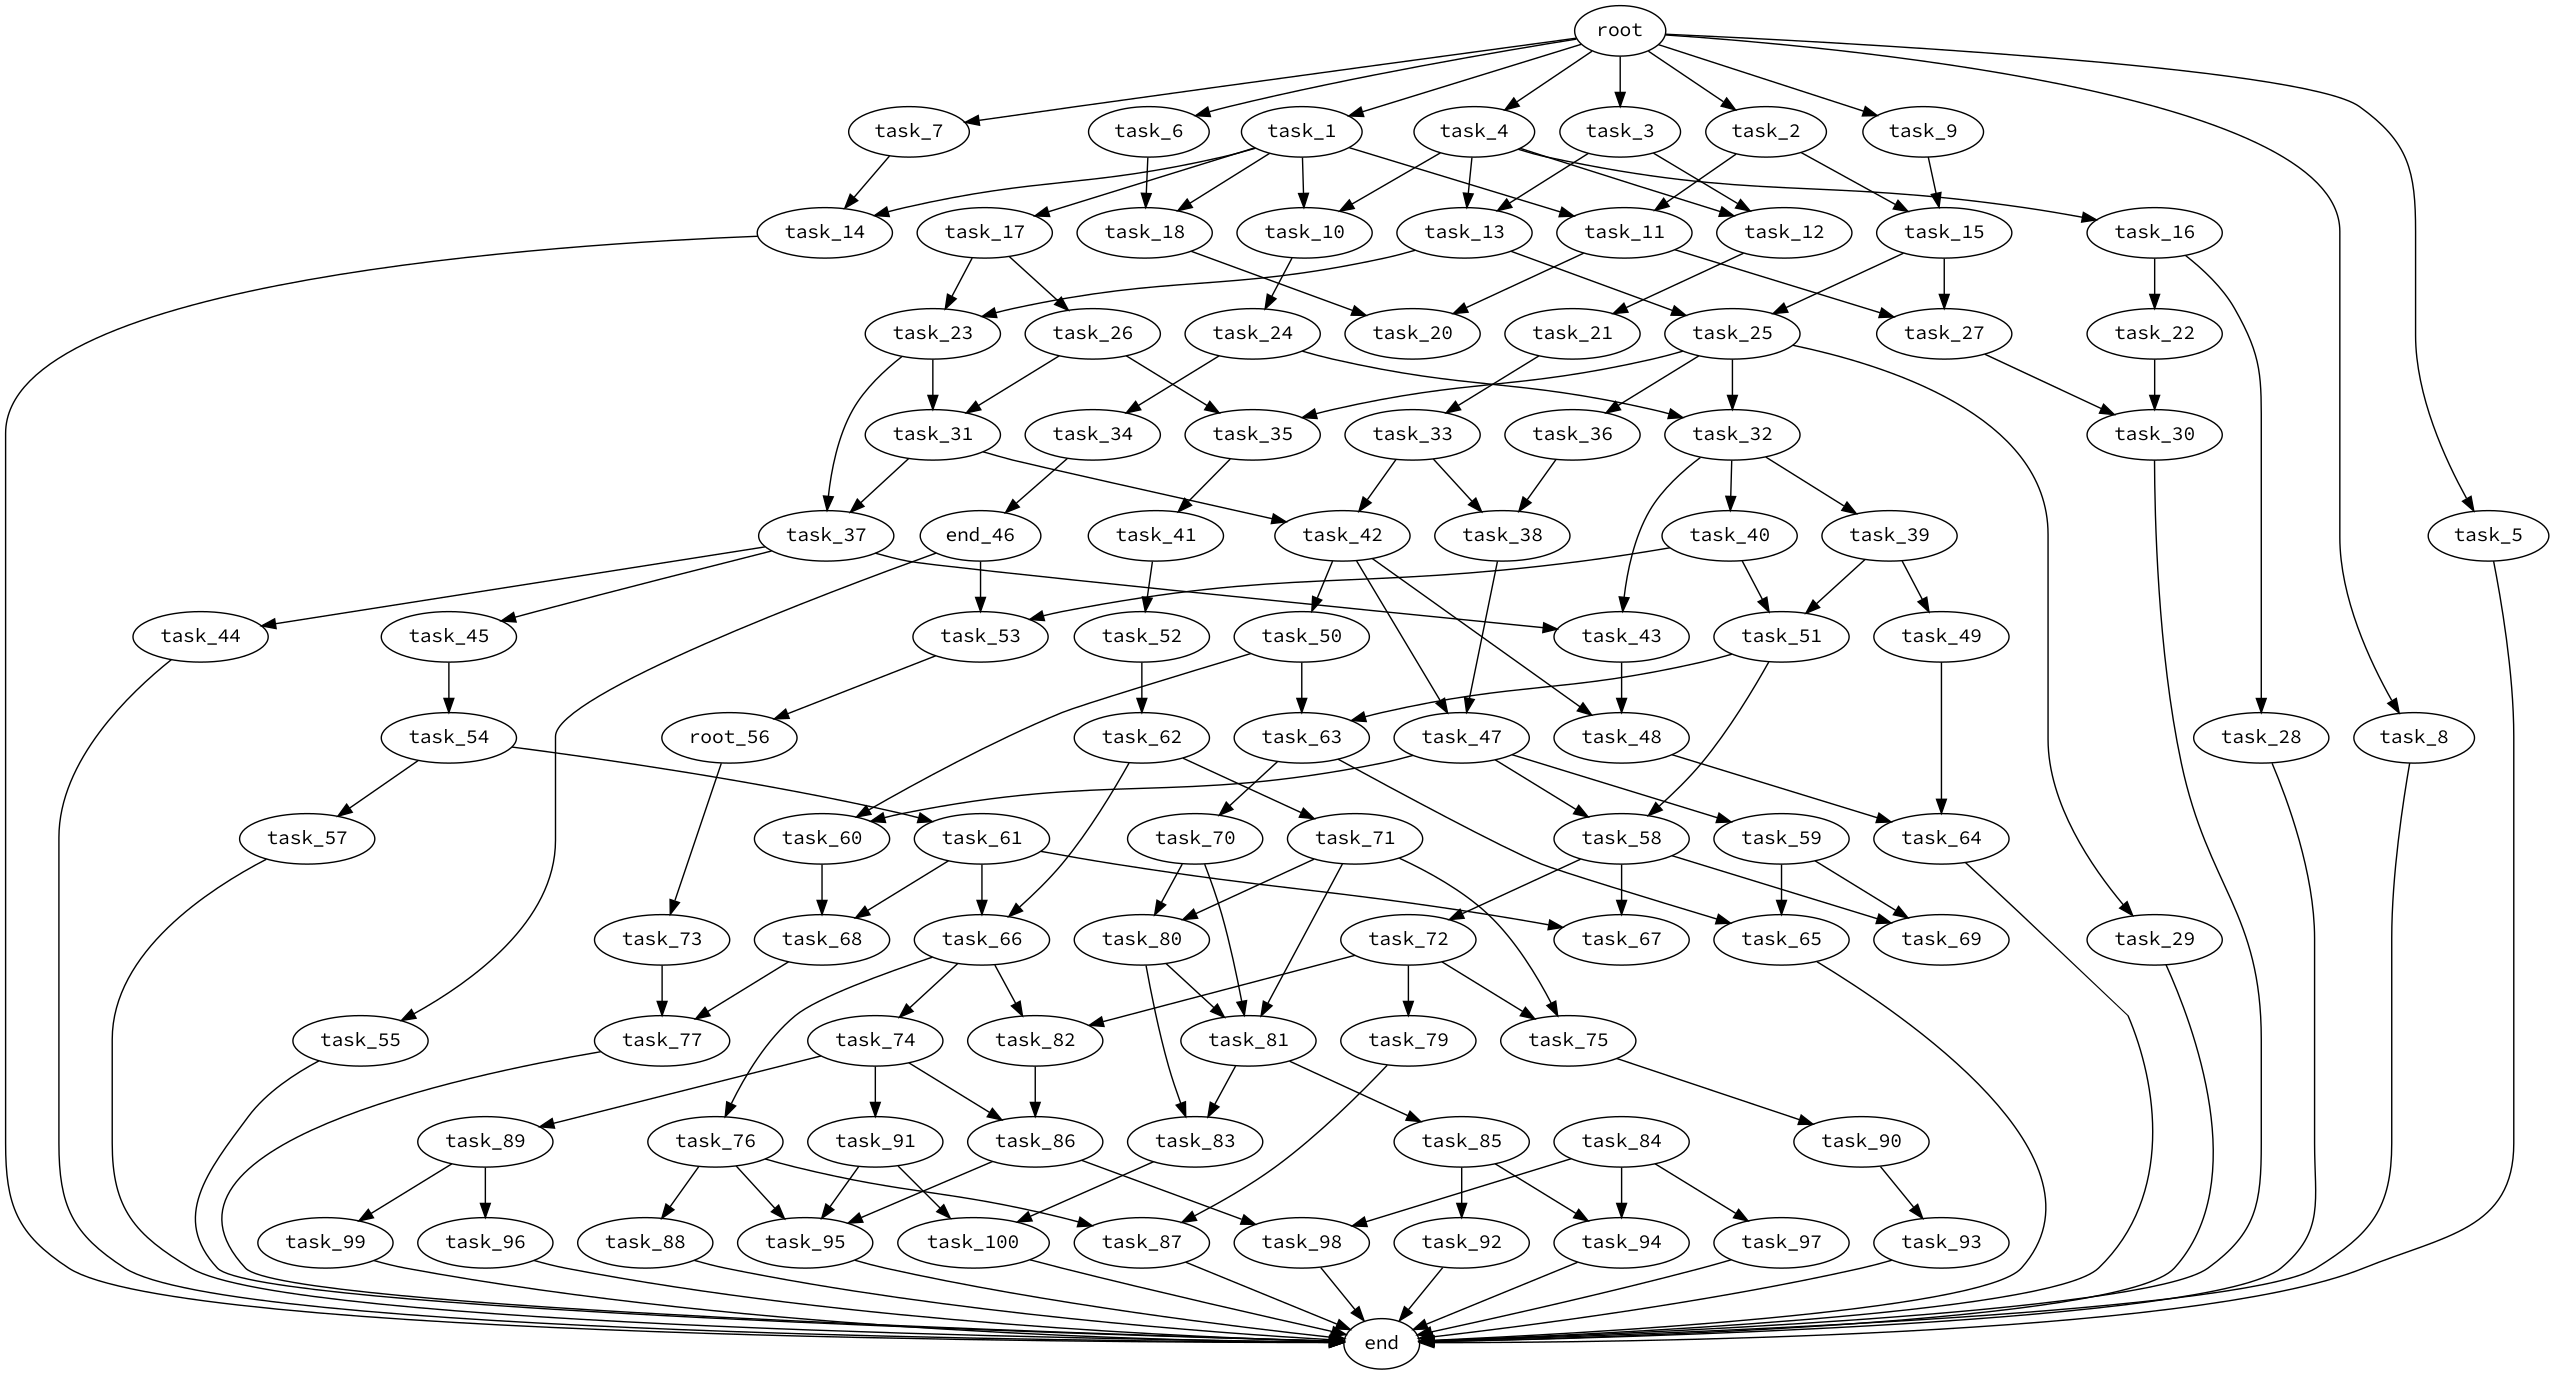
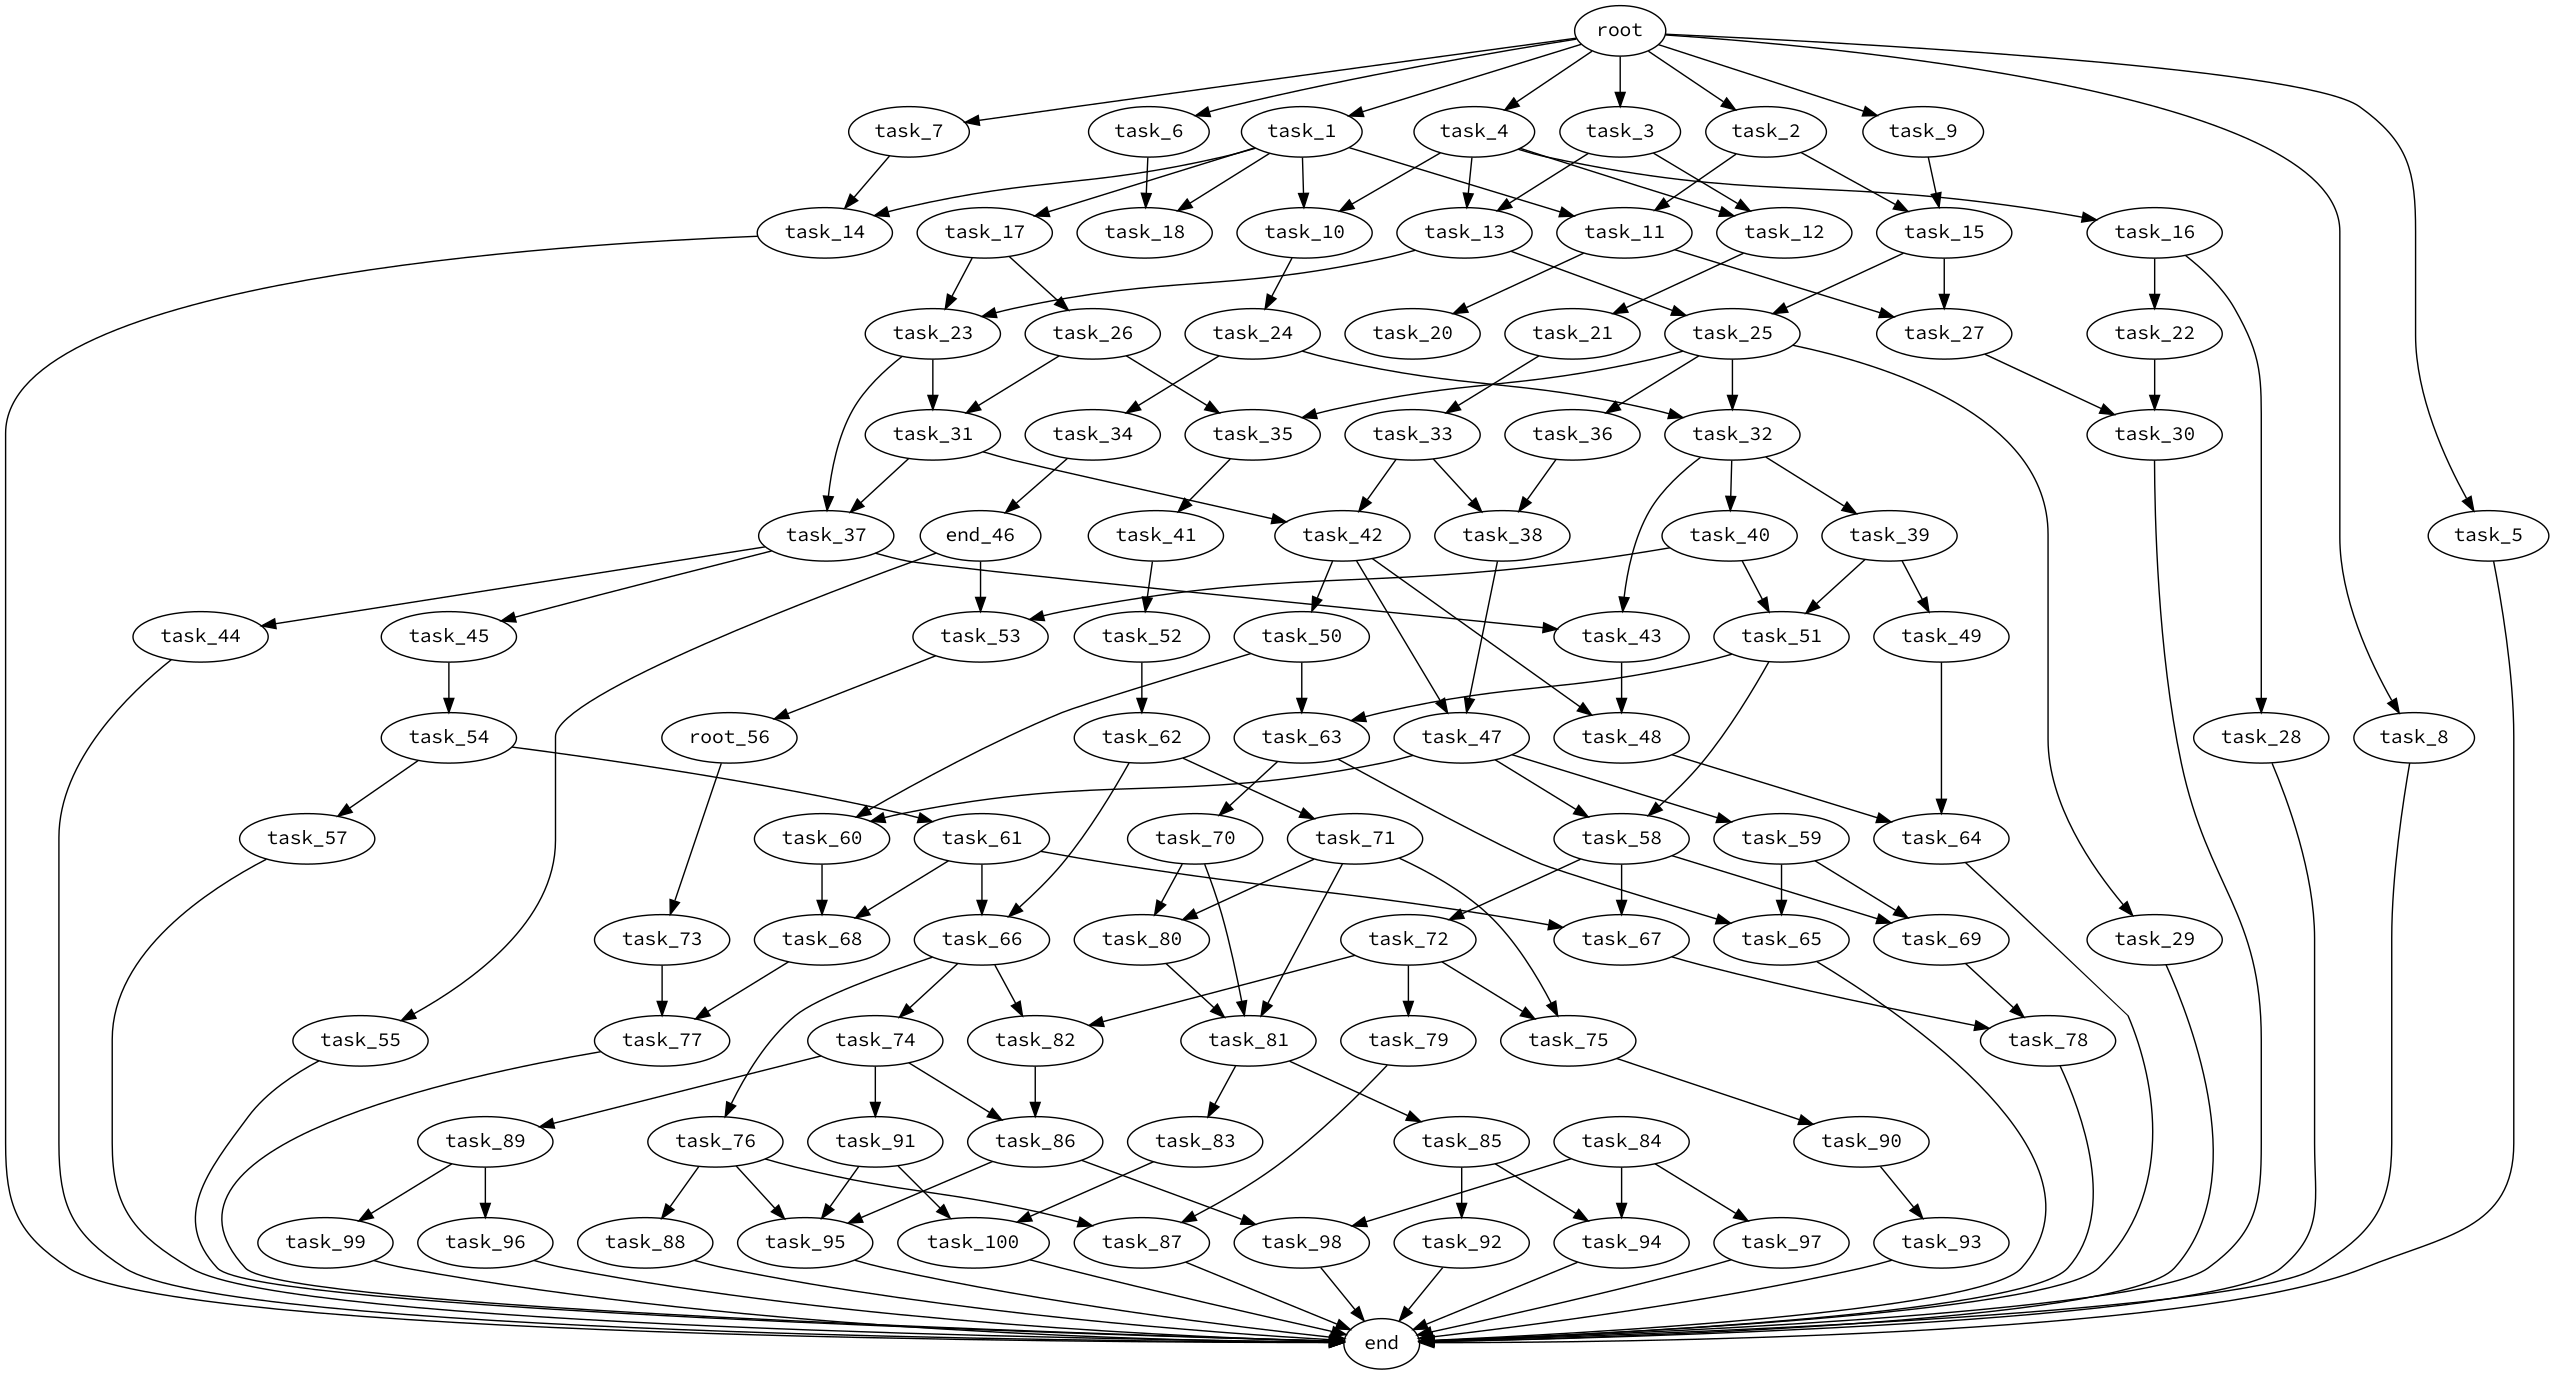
edge "task_18" -> "task_20": removed
edge "task_80" -> "task_83": removed
node "task_78": added
